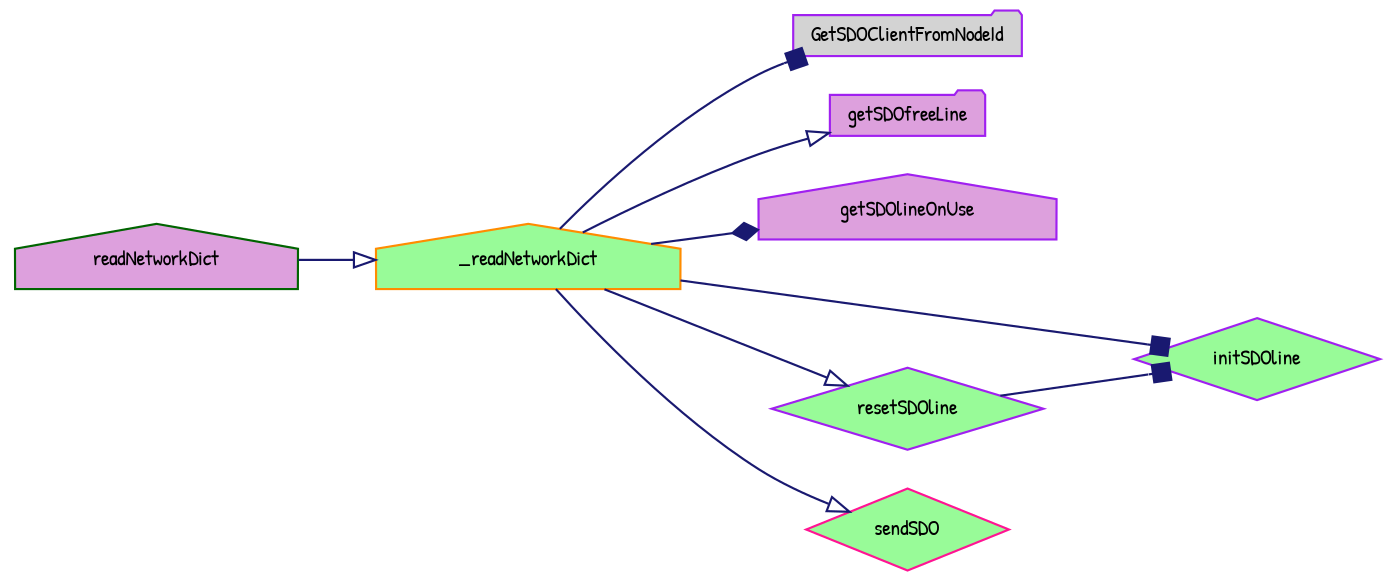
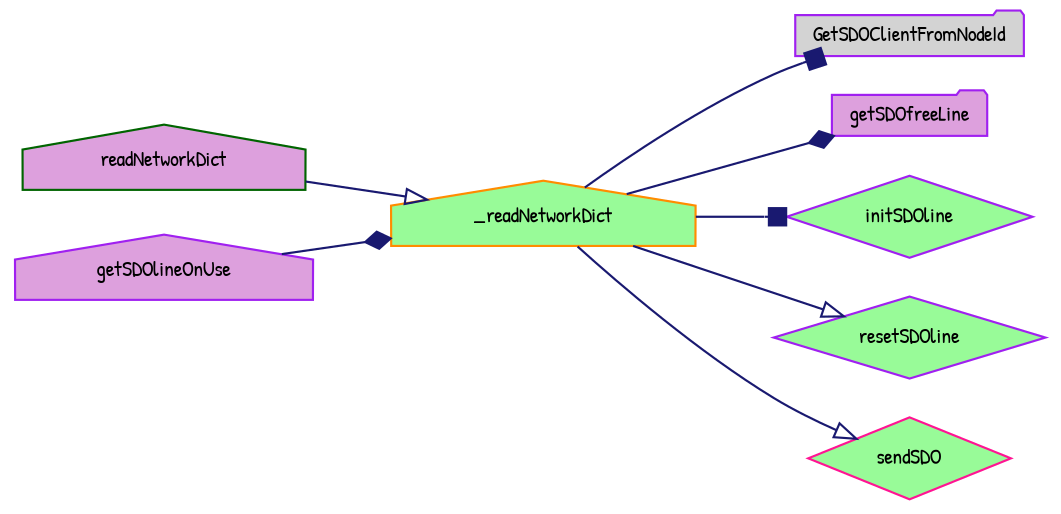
edge "_readNetworkDict" -> "getSDOfreeLine": arrowhead onormal -> diamond
edge "_readNetworkDict" -> "getSDOlineOnUse": reversed
edge "resetSDOline" -> "initSDOline": removed
